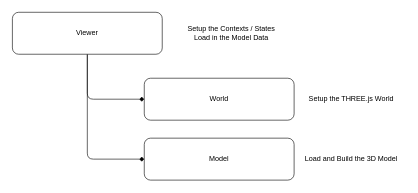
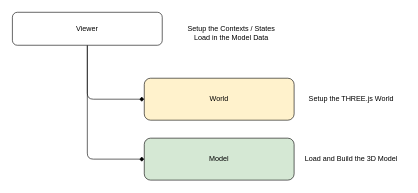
node "Viewer": size 150x42 -> 150x33
node "World": fillcolor #ffffff -> #fff2cc
node "Model": fillcolor #ffffff -> #d5e8d4
